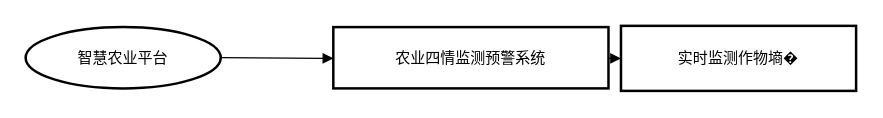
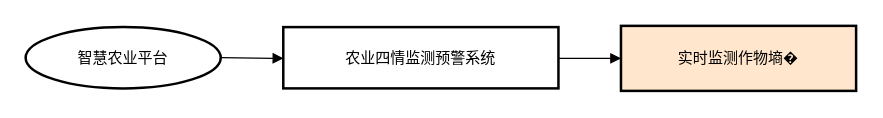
node "农业四情监测预警系统": moved (471, 58) -> (421, 58)
node "实时监测作物墒�": fillcolor #ffffff -> #ffe6cc
